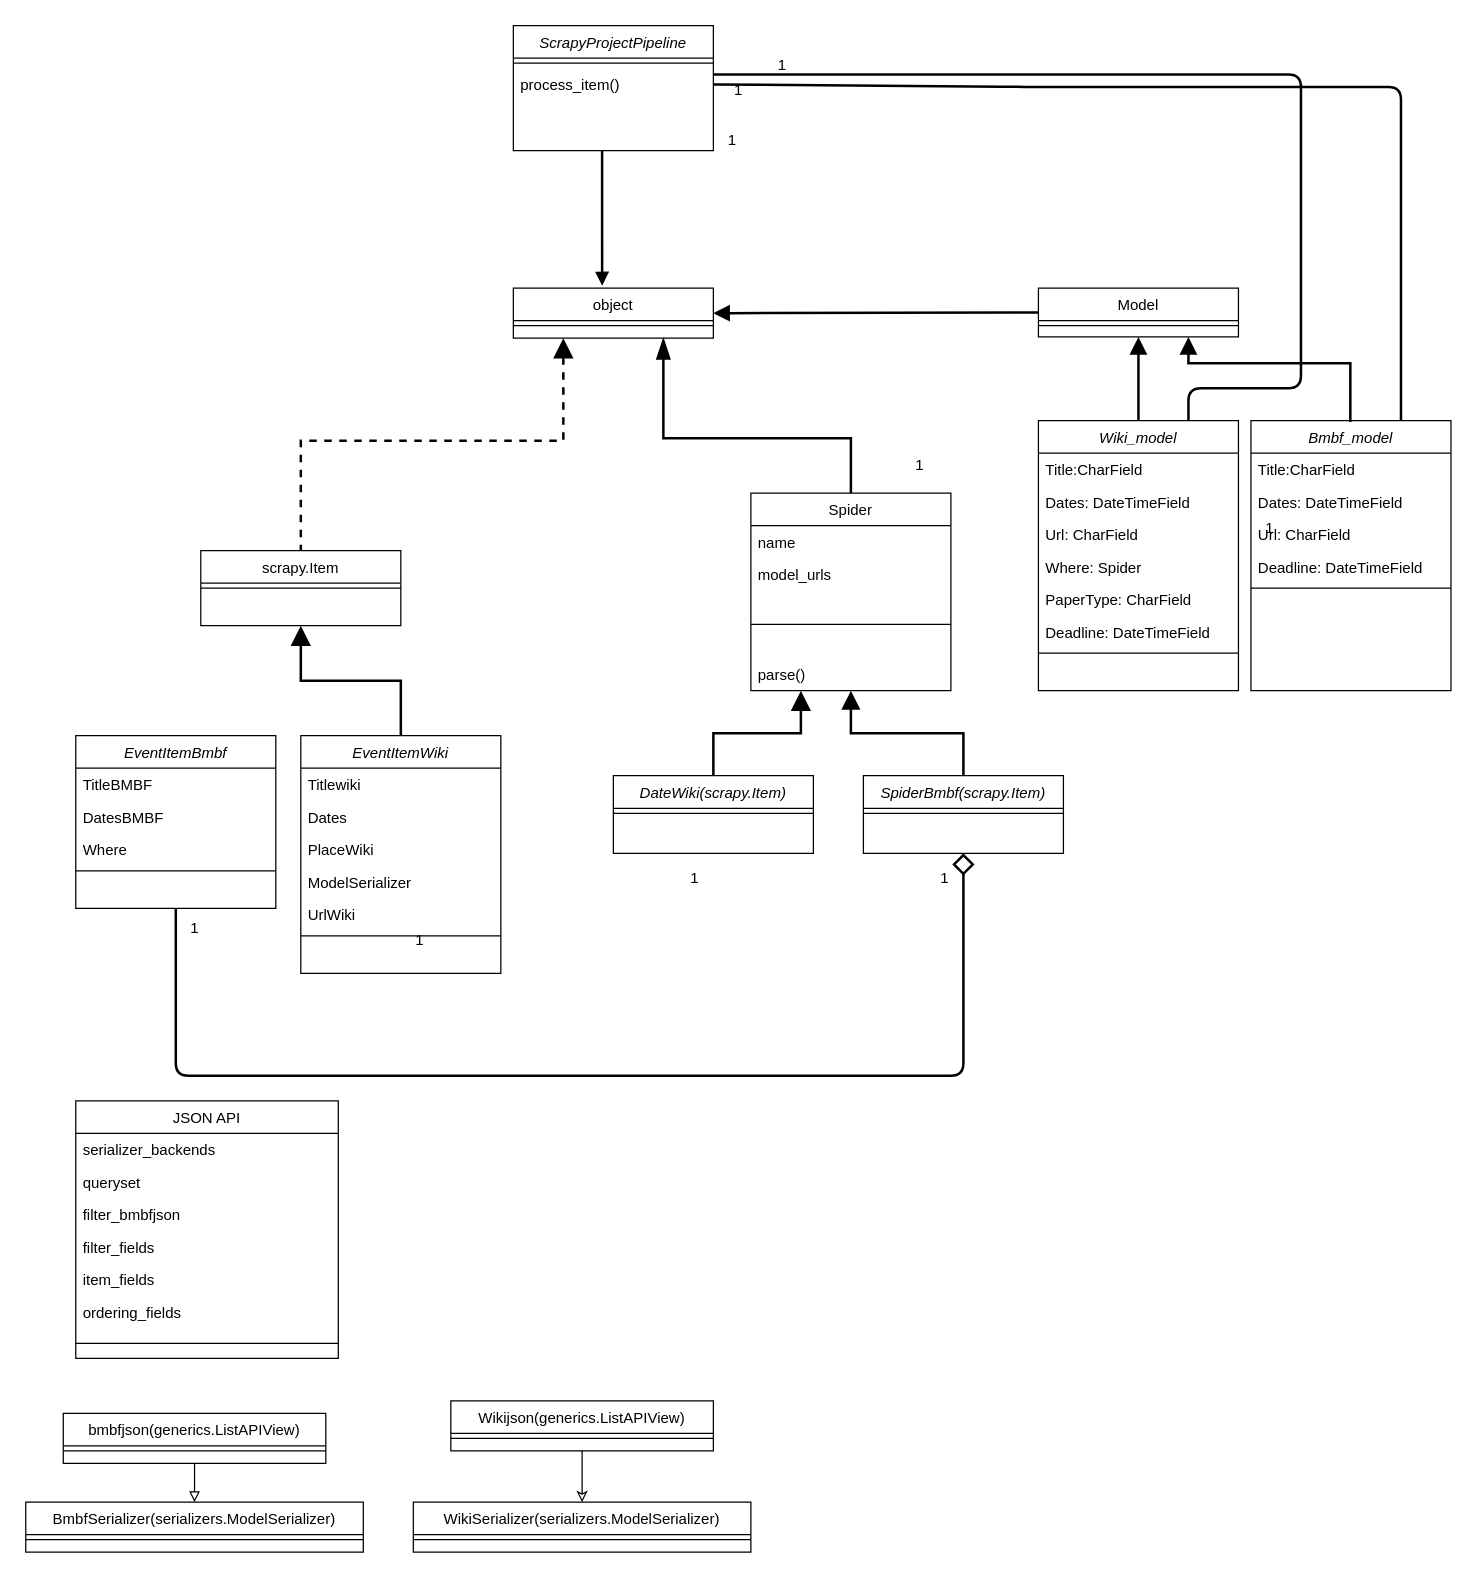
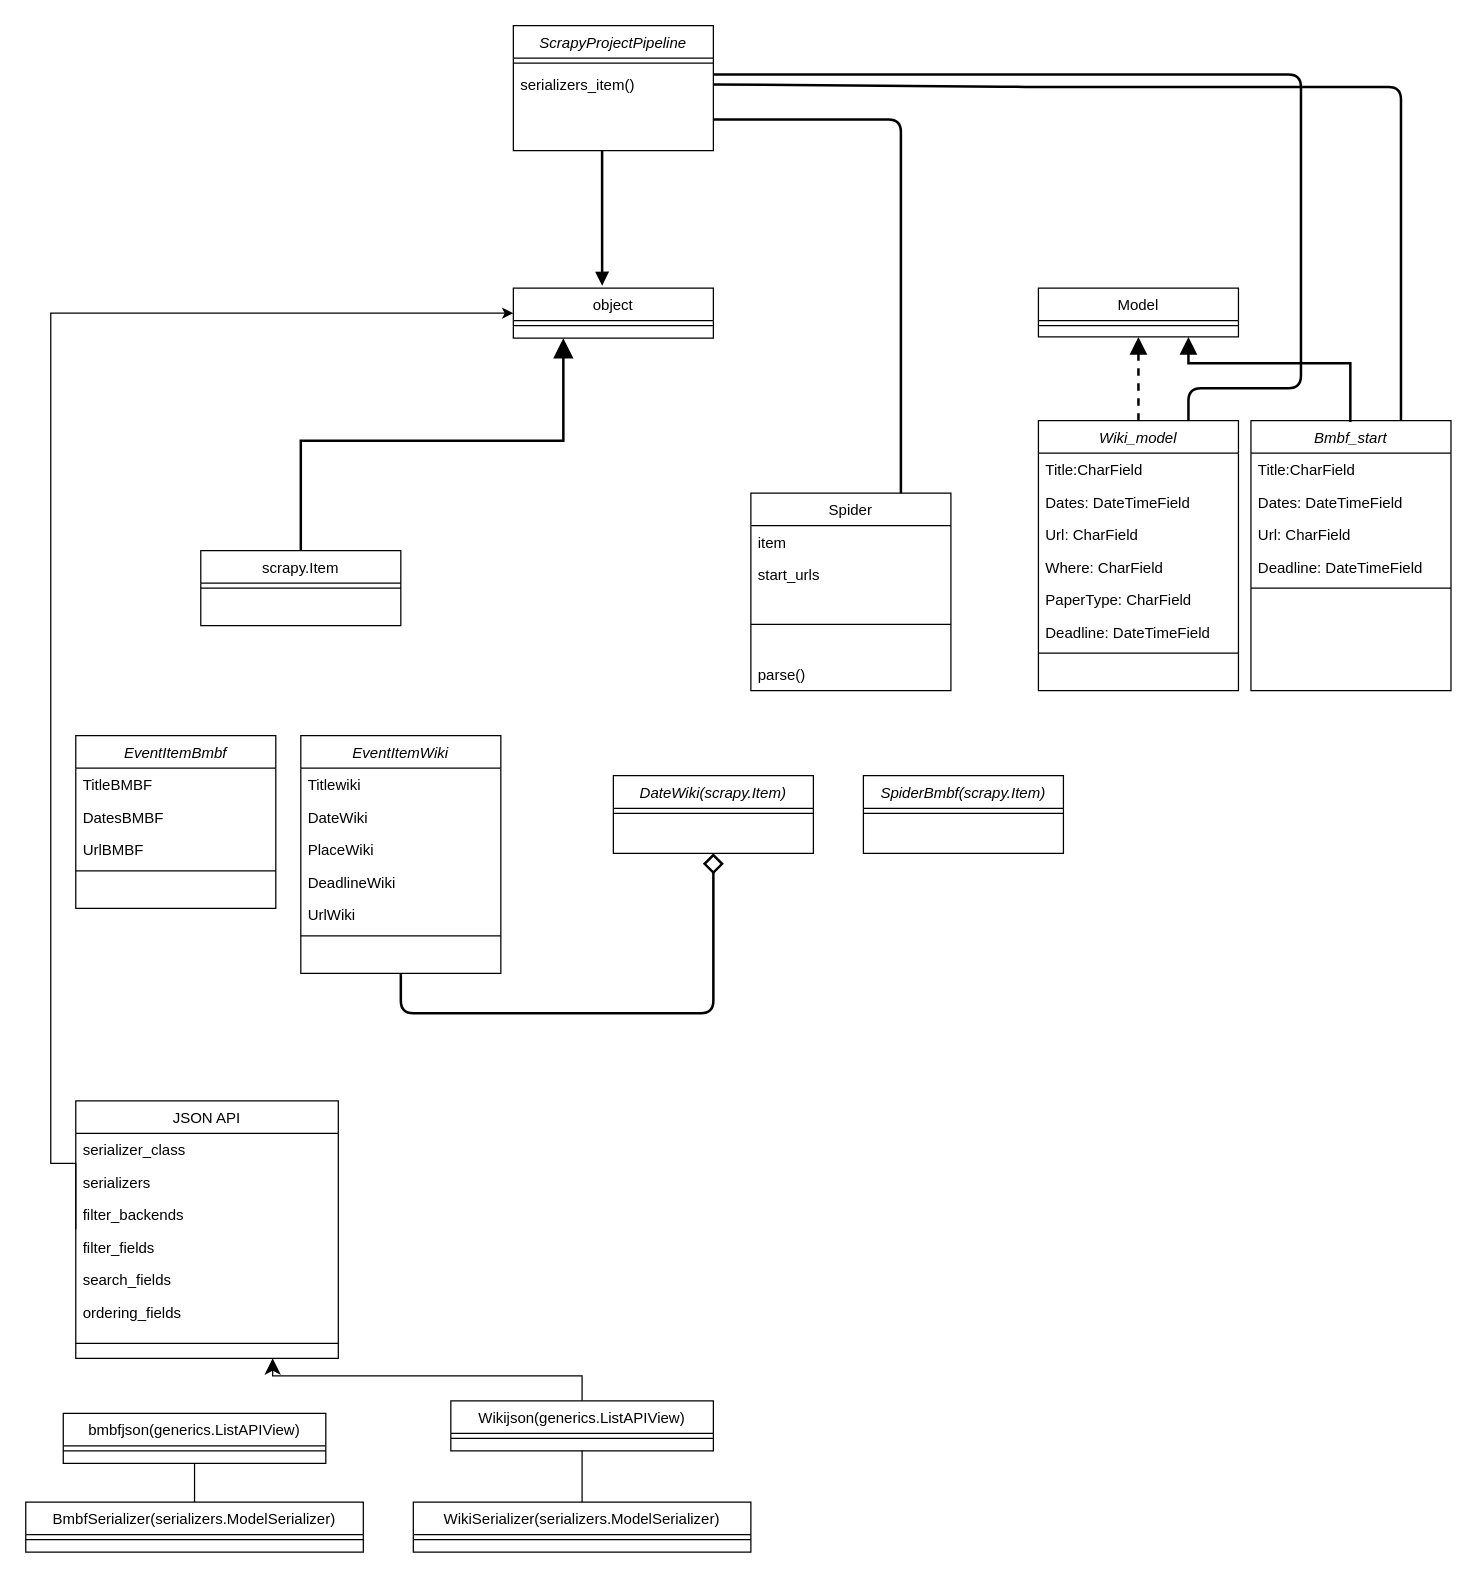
node "process_item()": label "process_item()" -> "serializers_item()"
edge "ScrapyProjectPipeline" -- "Spider": added
edge "Model" -> "object": removed
edge "Wiki_model" -> "Model": style solid -> dashed
edge "Spider" -> "object": removed
node "Bmbf_model": label "Bmbf_model" -> "Bmbf_start"
edge "scrapy.Item" -> "object": style dashed -> solid
edge "JSON API" -> "object": added
node "name": label "name" -> "item"
node "Where: Spider": label "Where: Spider" -> "Where: CharField"
node "model_urls": label "model_urls" -> "start_urls"
edge "EventItemWiki" -> "scrapy.Item": removed, labels "1", "1", "1", "1", "1", "1", "1", "1", "1"
edge "DateWiki(scrapy.Item)" -> "Spider": removed
edge "SpiderBmbf(scrapy.Item)" -> "Spider": removed
node "Dates": label "Dates" -> "DateWiki"
node "Where": label "Where" -> "UrlBMBF"
node "ModelSerializer": label "ModelSerializer" -> "DeadlineWiki"
edge "EventItemWiki" -> "DateWiki(scrapy.Item)": added
edge "EventItemBmbf" -> "SpiderBmbf(scrapy.Item)": removed
node "serializer_backends": label "serializer_backends" -> "serializer_class"
node "queryset": label "queryset" -> "serializers"
node "filter_bmbfjson": label "filter_bmbfjson" -> "filter_backends"
node "item_fields": label "item_fields" -> "search_fields"
edge "Wikijson(generics.ListAPIView)" -> "JSON API": added
edge "bmbfjson(generics.ListAPIView)" -> "BmbfSerializer(serializers.ModelSerializer)": arrowhead block -> none
edge "Wikijson(generics.ListAPIView)" -> "WikiSerializer(serializers.ModelSerializer)": arrowhead classic -> none
